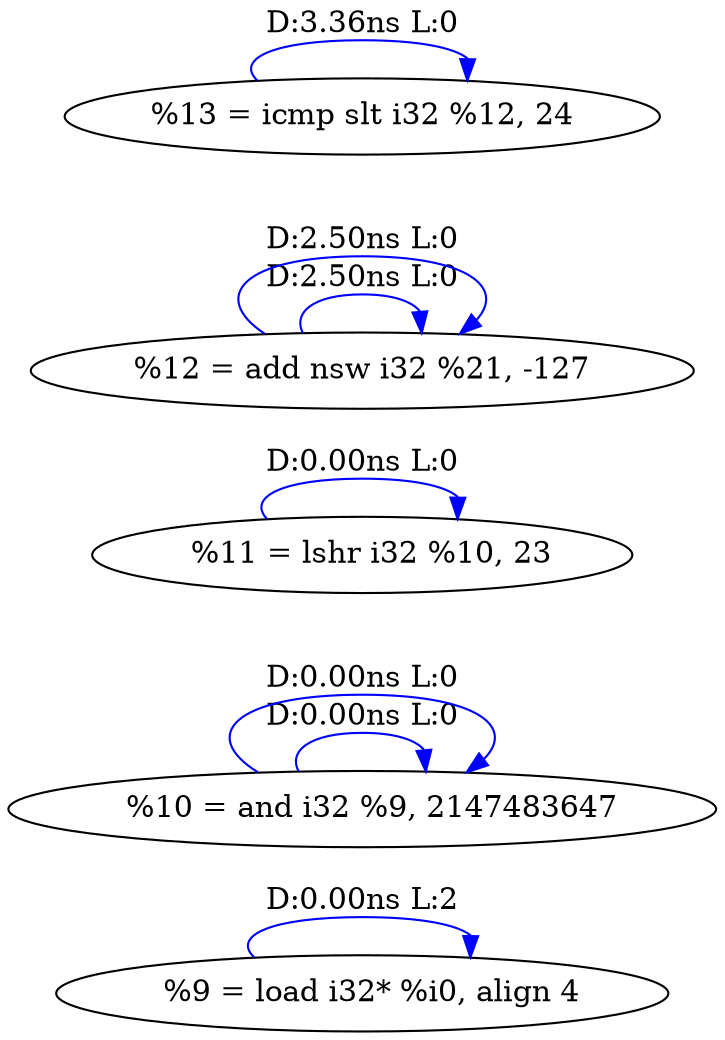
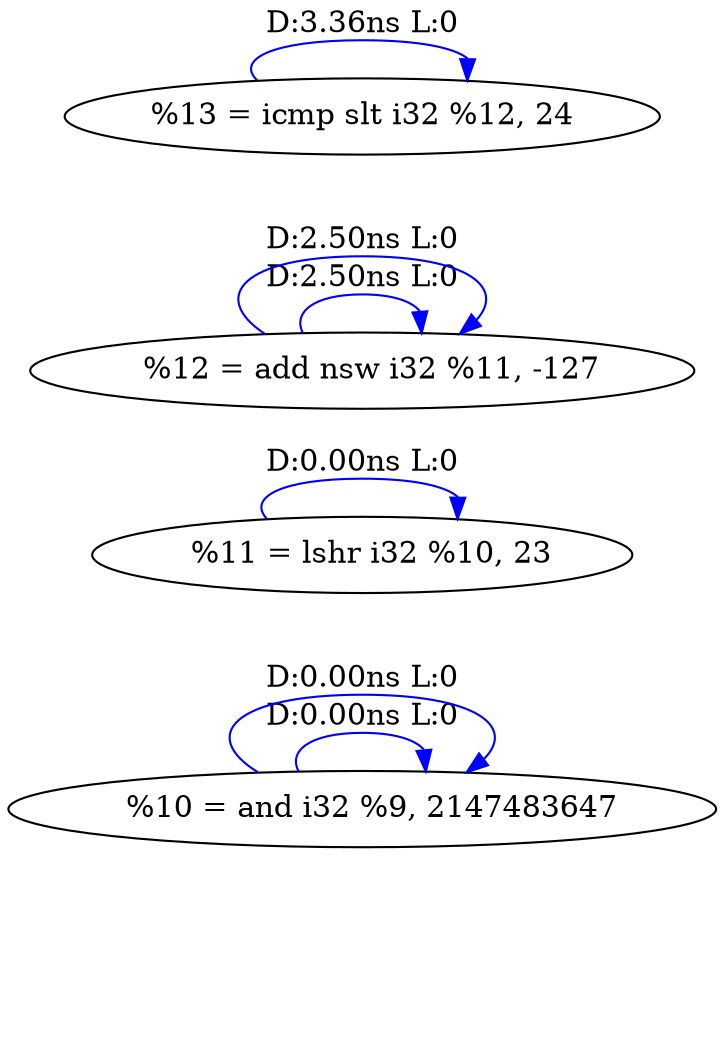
node "%12 = add nsw i32 %21, -127": label "%12 = add nsw i32 %21, -127" -> "%12 = add nsw i32 %11, -127"
node "%9 = load i32* %i0, align 4": removed
